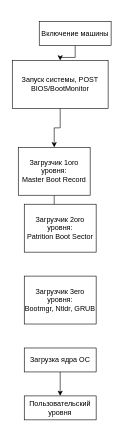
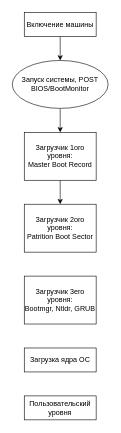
node "Включение машины": moved (75, 33) -> (60, 24)
node "Запуск системы, POST BIOS/BootMonitor": shape rectangle -> ellipse
node "Загрузчик 1ого уровня: Master Boot Record": moved (54, 171) -> (60, 156)
edge "Загрузка ядра ОС" -> "Пользовательский уровня": removed
